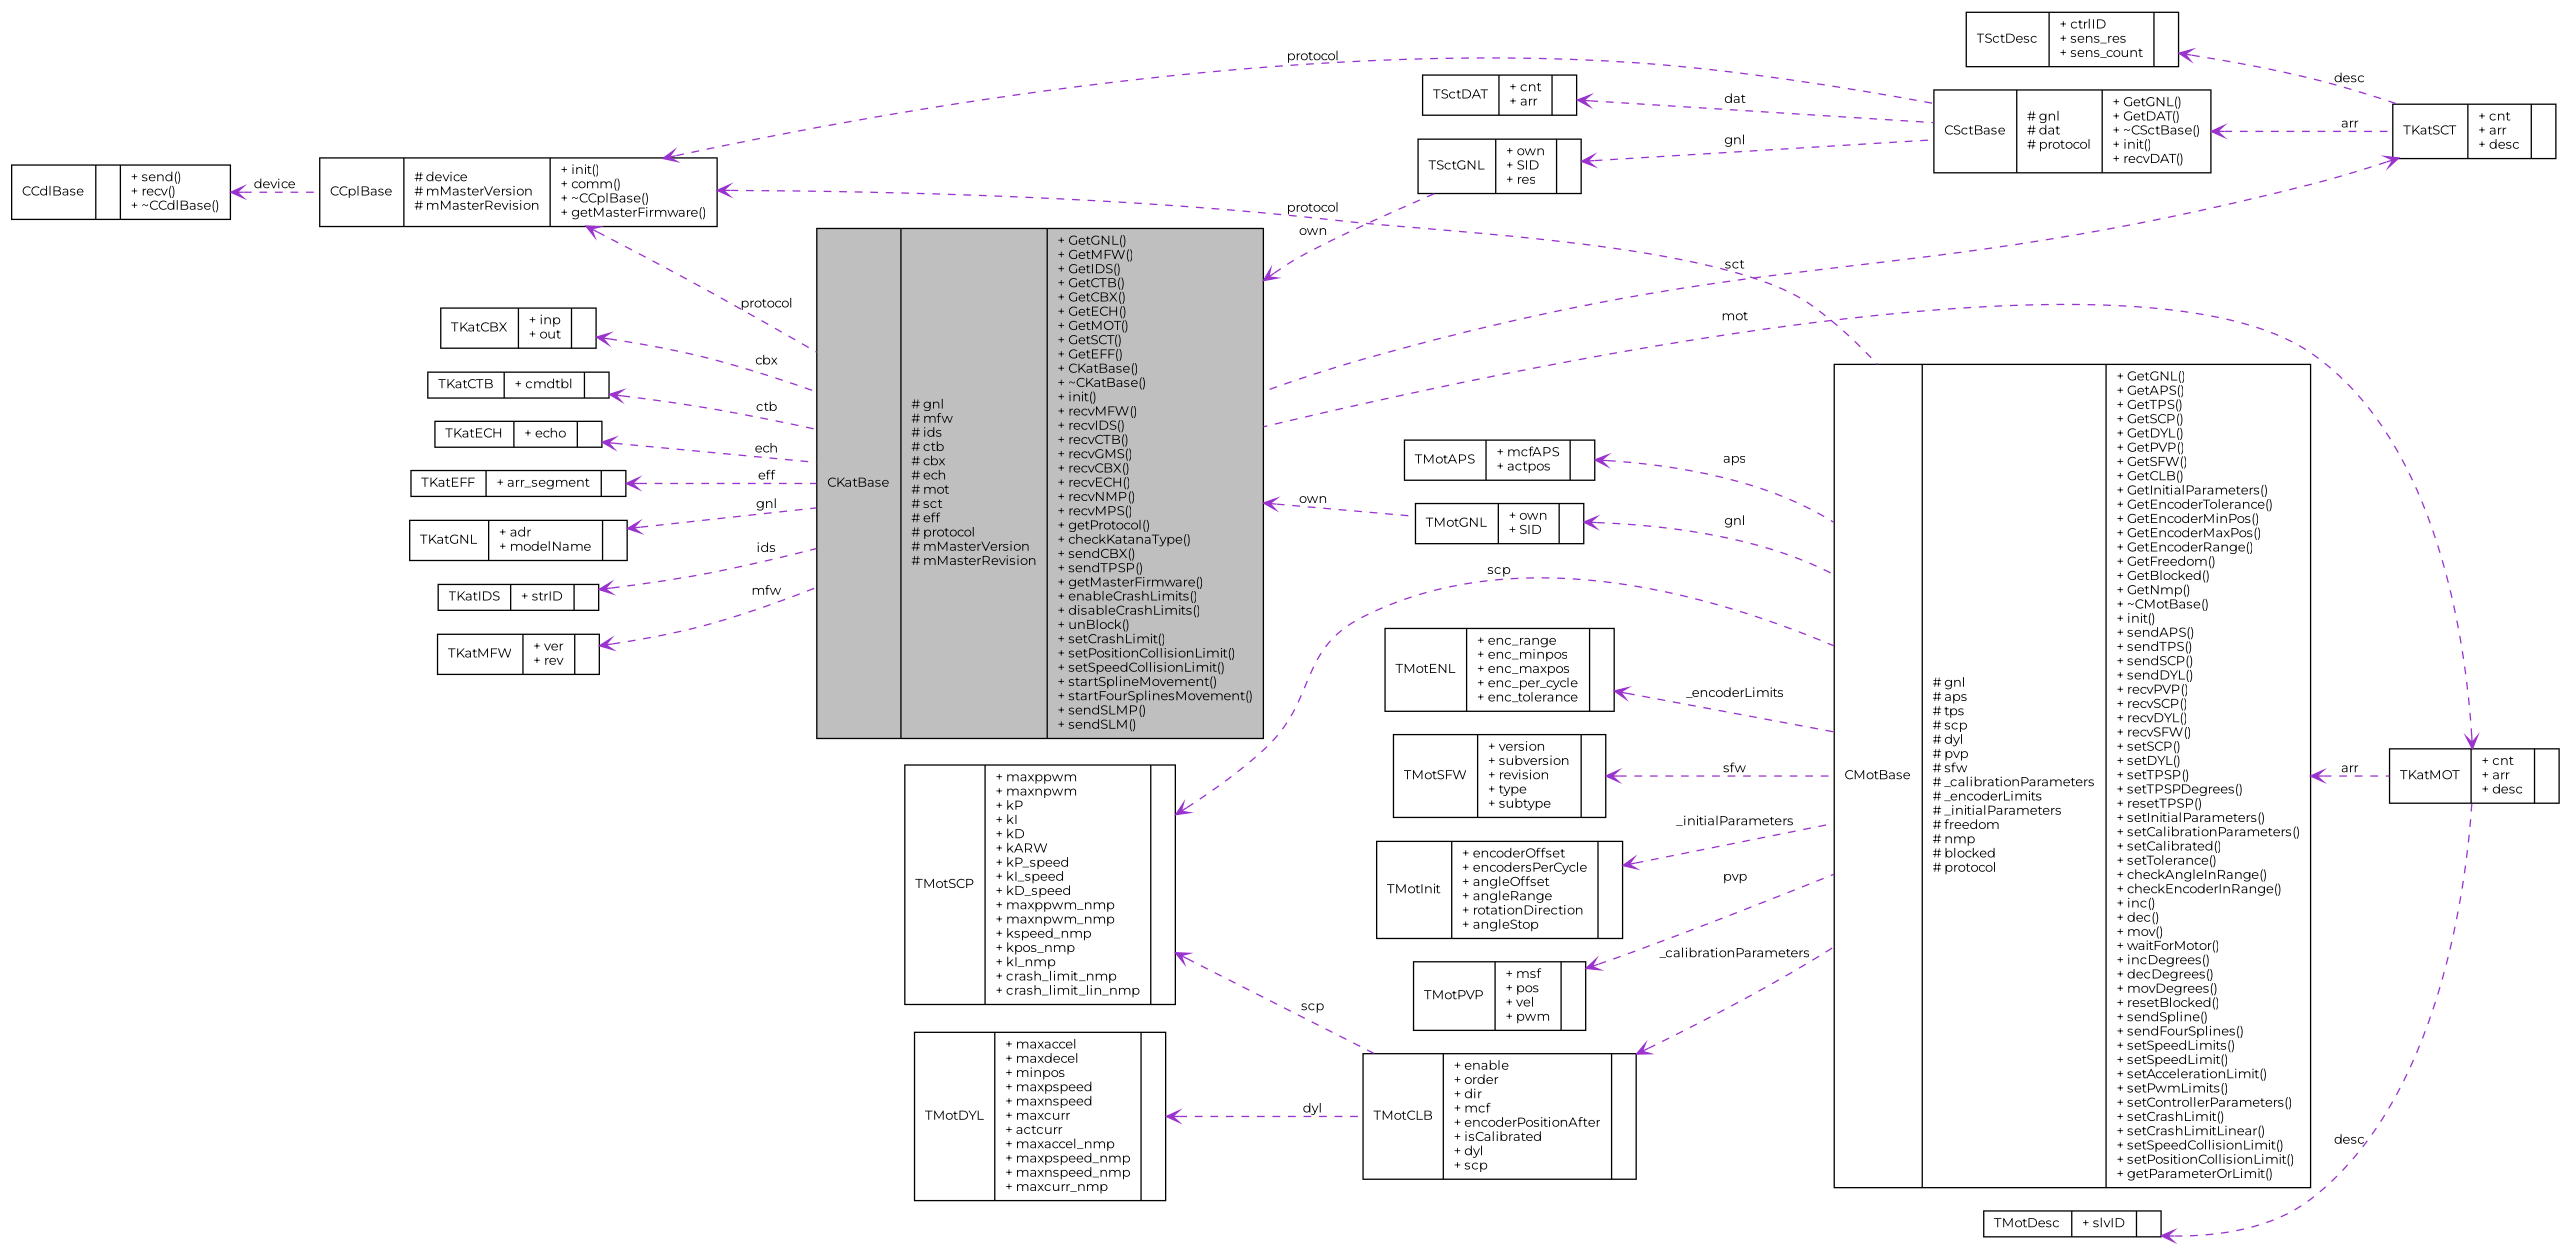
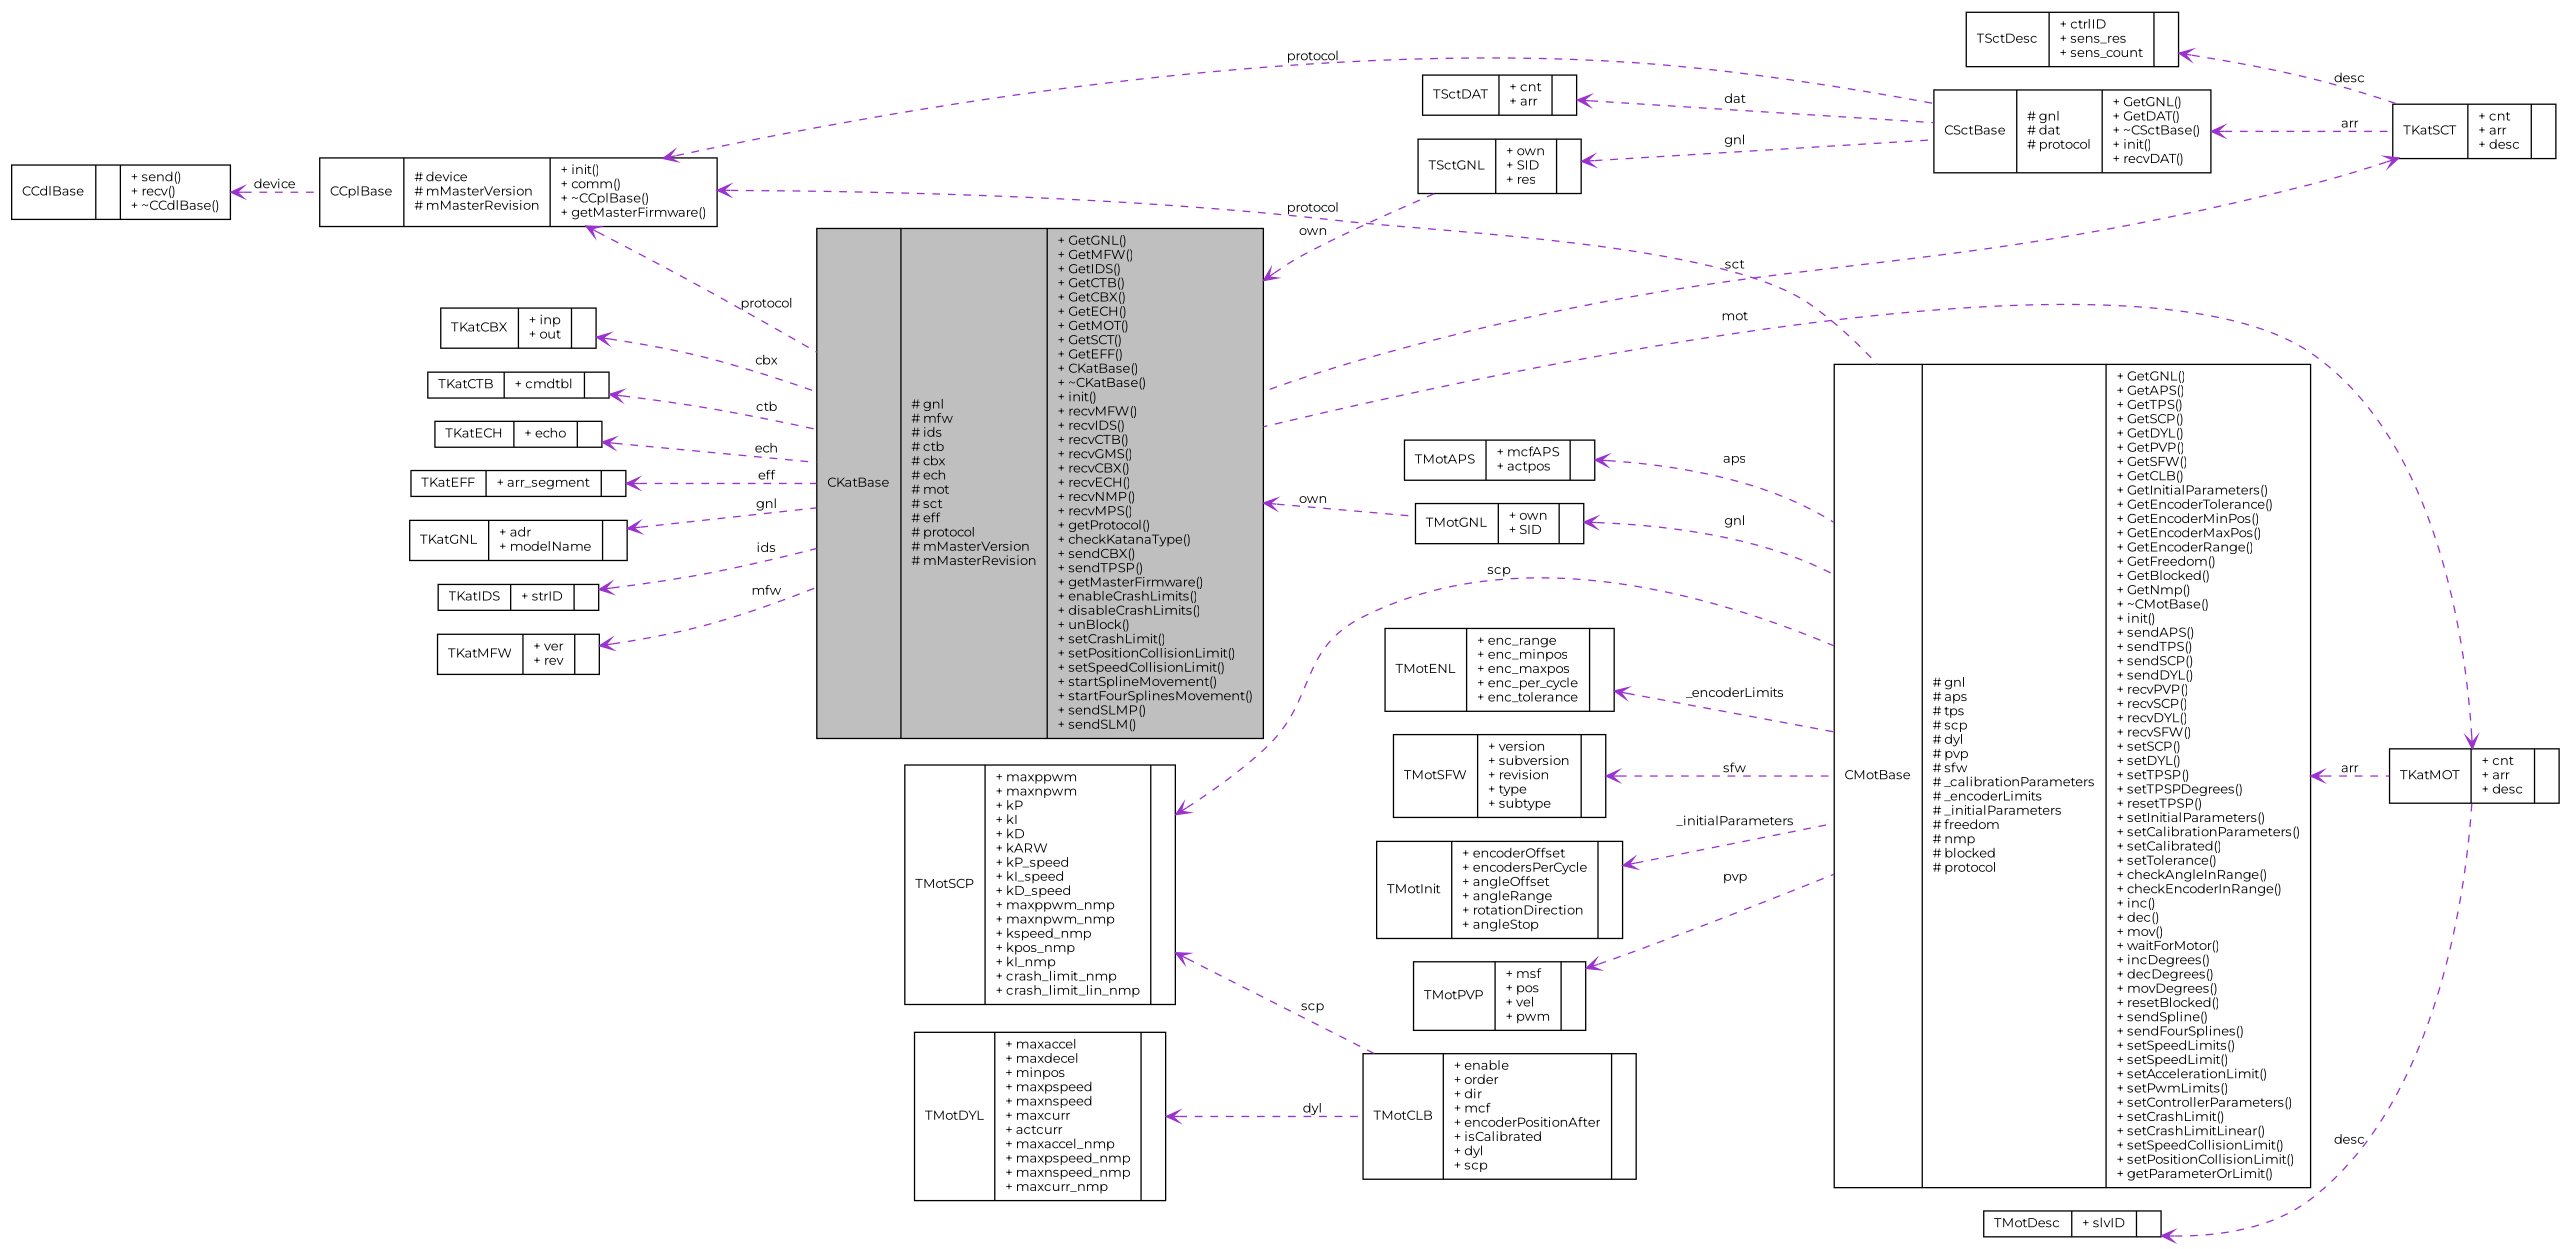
edge "CMotBase" -> "TMotCLB": removed, label "_calibrationParameters"
